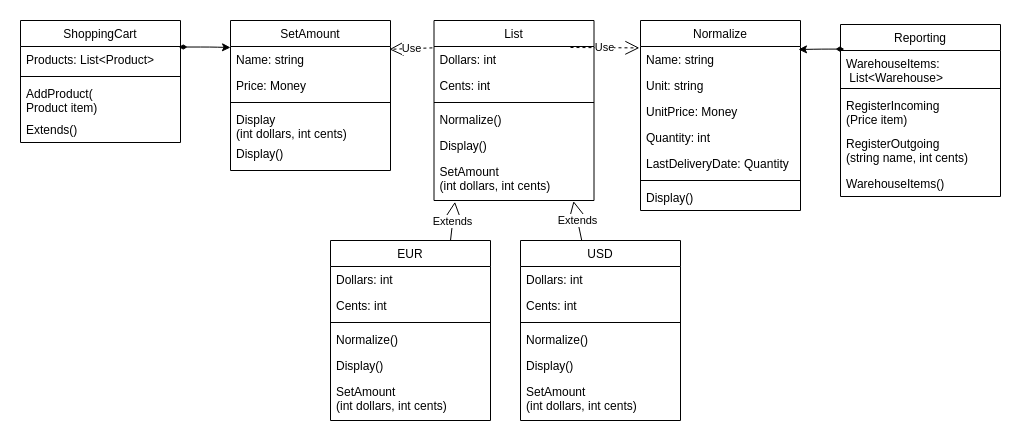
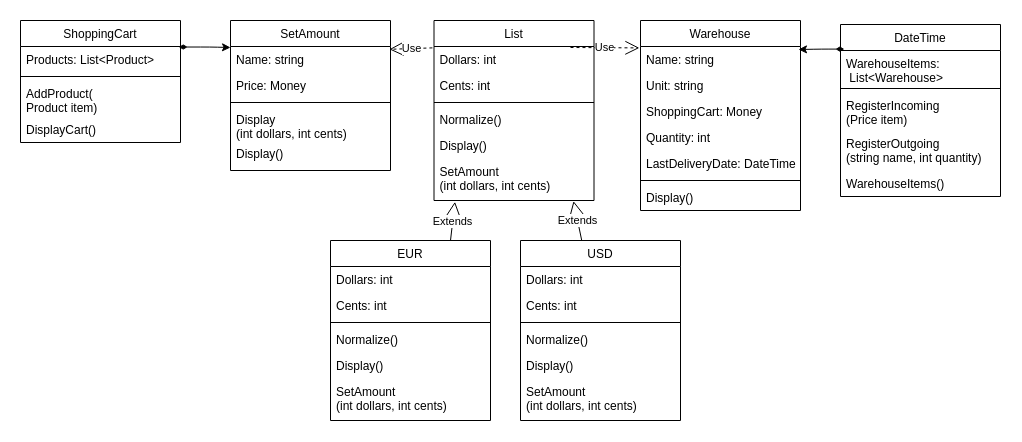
node "Normalize": label "Normalize" -> "Warehouse"
node "Reporting": label "Reporting" -> "DateTime"
node "UnitPrice: Money": label "UnitPrice: Money" -> "ShoppingCart: Money"
node "Extends()": label "Extends()" -> "DisplayCart()"
node "RegisterOutgoing (string name, int cents)": label "RegisterOutgoing (string name, int cents)" -> "RegisterOutgoing (string name, int quantity)"
node "LastDeliveryDate: Quantity": label "LastDeliveryDate: Quantity" -> "LastDeliveryDate: DateTime"
